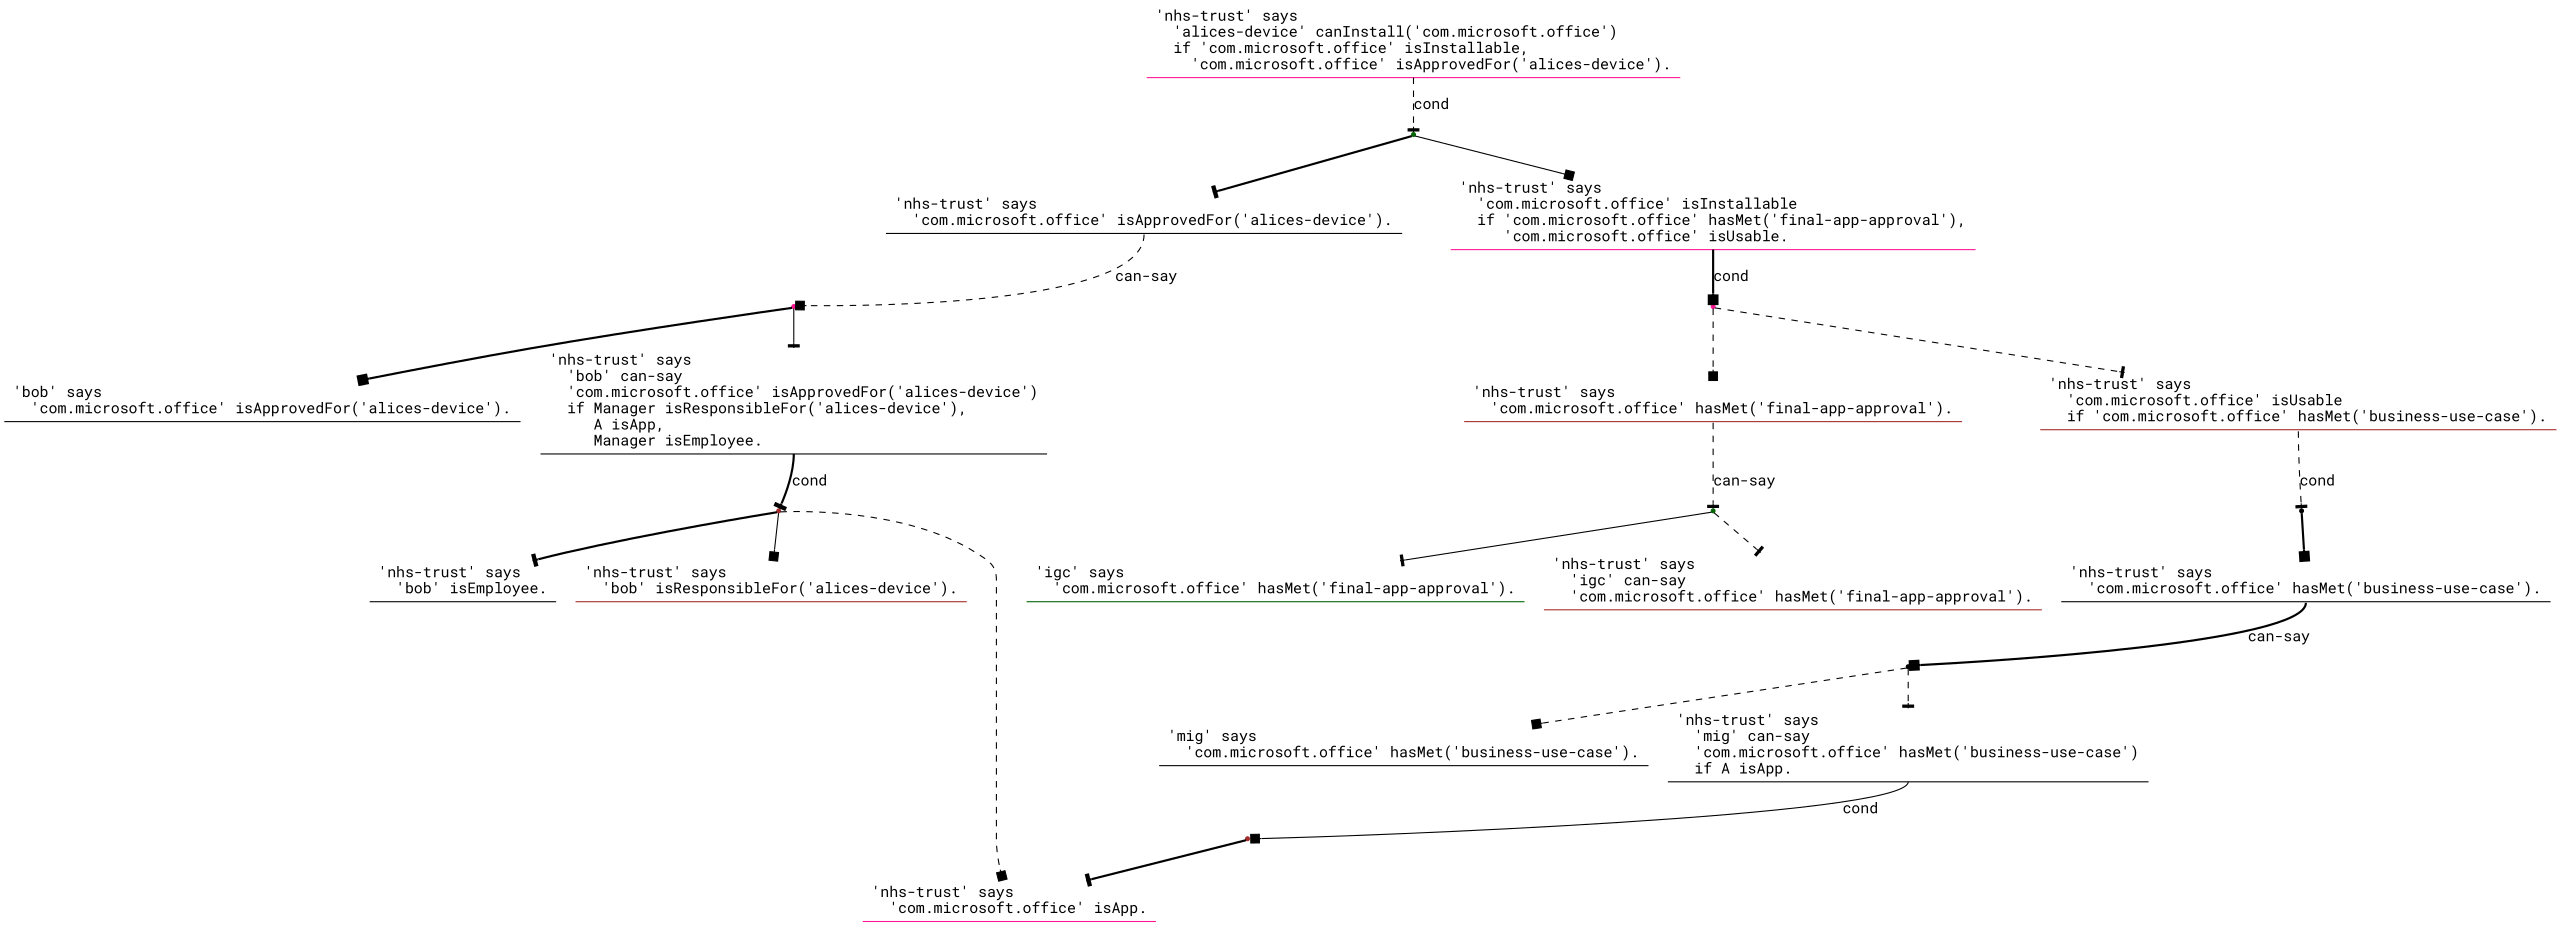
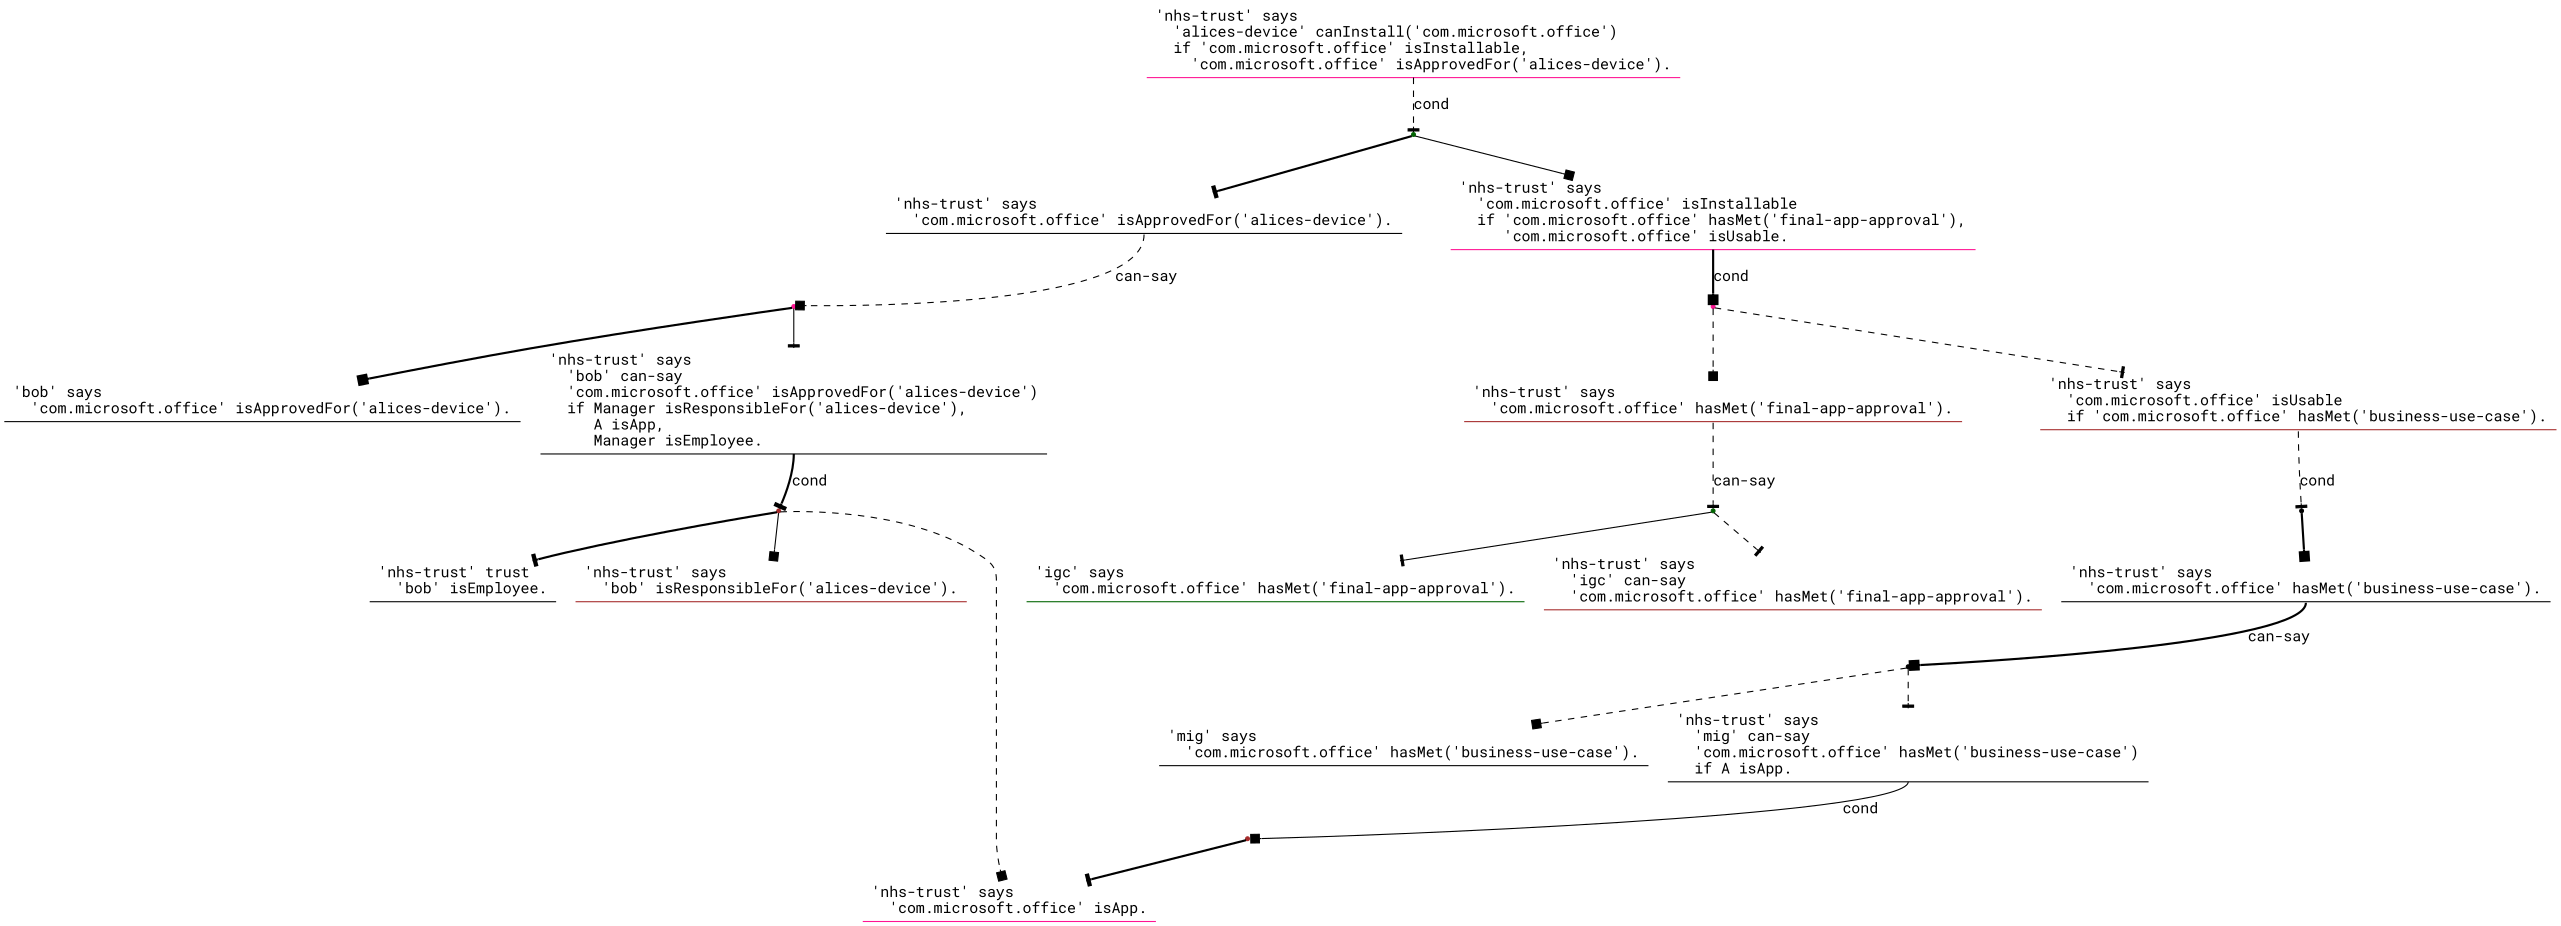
node "'nhs-trust' says 'bob' isEmployee.": label "'nhs-trust' says 'bob' isEmployee." -> "'nhs-trust' trust 'bob' isEmployee."
